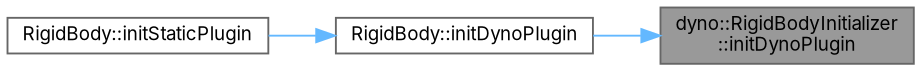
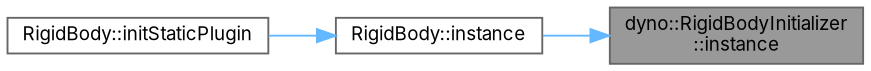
node "RigidBody::initDynoPlugin": label "RigidBody::initDynoPlugin" -> "RigidBody::instance"
node "dyno::RigidBodyInitializer ::initDynoPlugin": label "dyno::RigidBodyInitializer ::initDynoPlugin" -> "dyno::RigidBodyInitializer ::instance"
